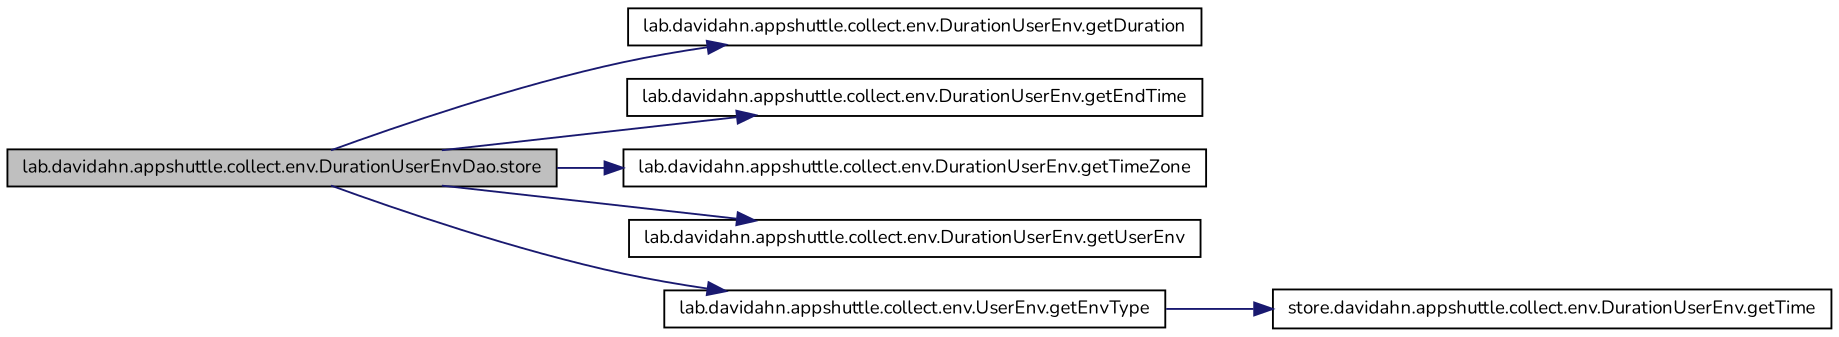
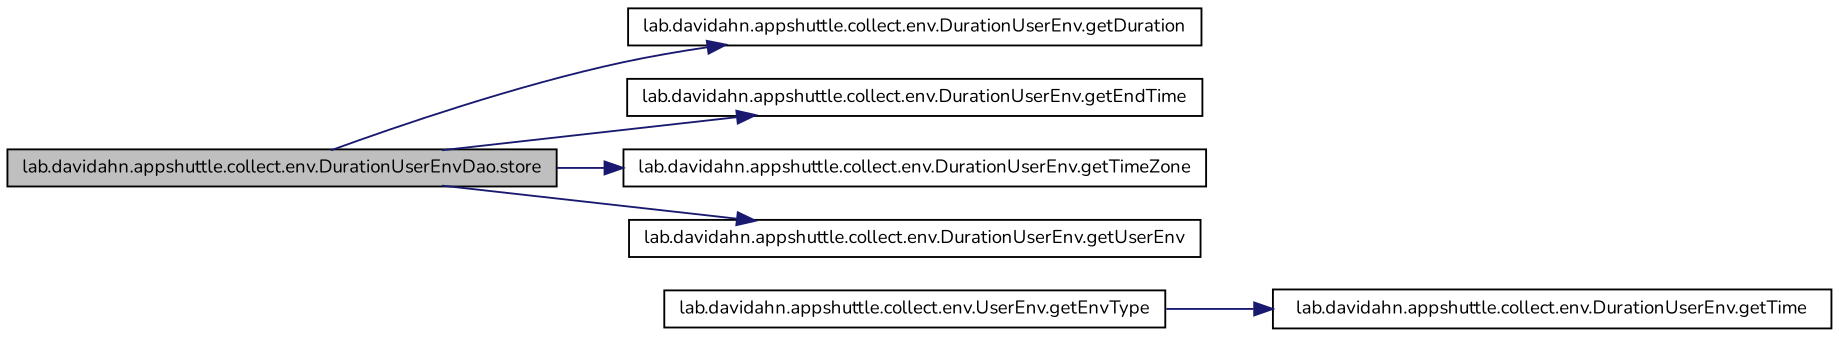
edge "lab.davidahn.appshuttle.collect.env.DurationUserEnvDao.store" -> "lab.davidahn.appshuttle.collect.env.UserEnv.getEnvType": removed
node "store.davidahn.appshuttle.collect.env.DurationUserEnv.getTime": label "store.davidahn.appshuttle.collect.env.DurationUserEnv.getTime" -> "lab.davidahn.appshuttle.collect.env.DurationUserEnv.getTime"
